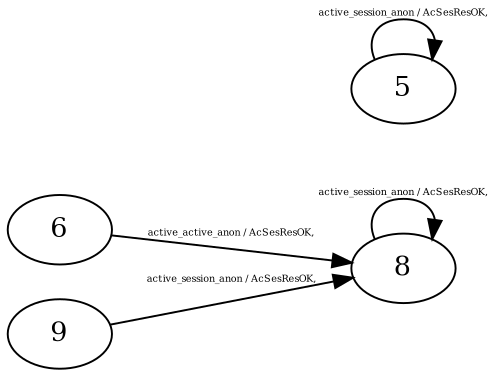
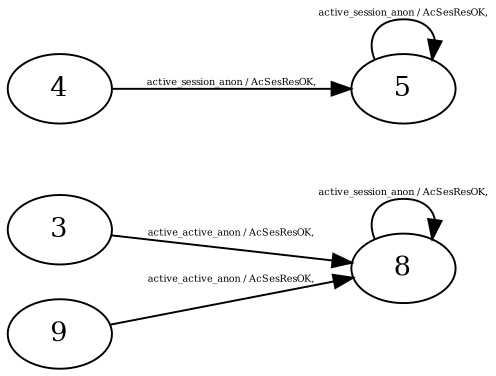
node "4": added
node "6": label "6" -> "3"
edge "9" -> "8": label "active_session_anon / AcSesResOK," -> "active_active_anon / AcSesResOK,"
